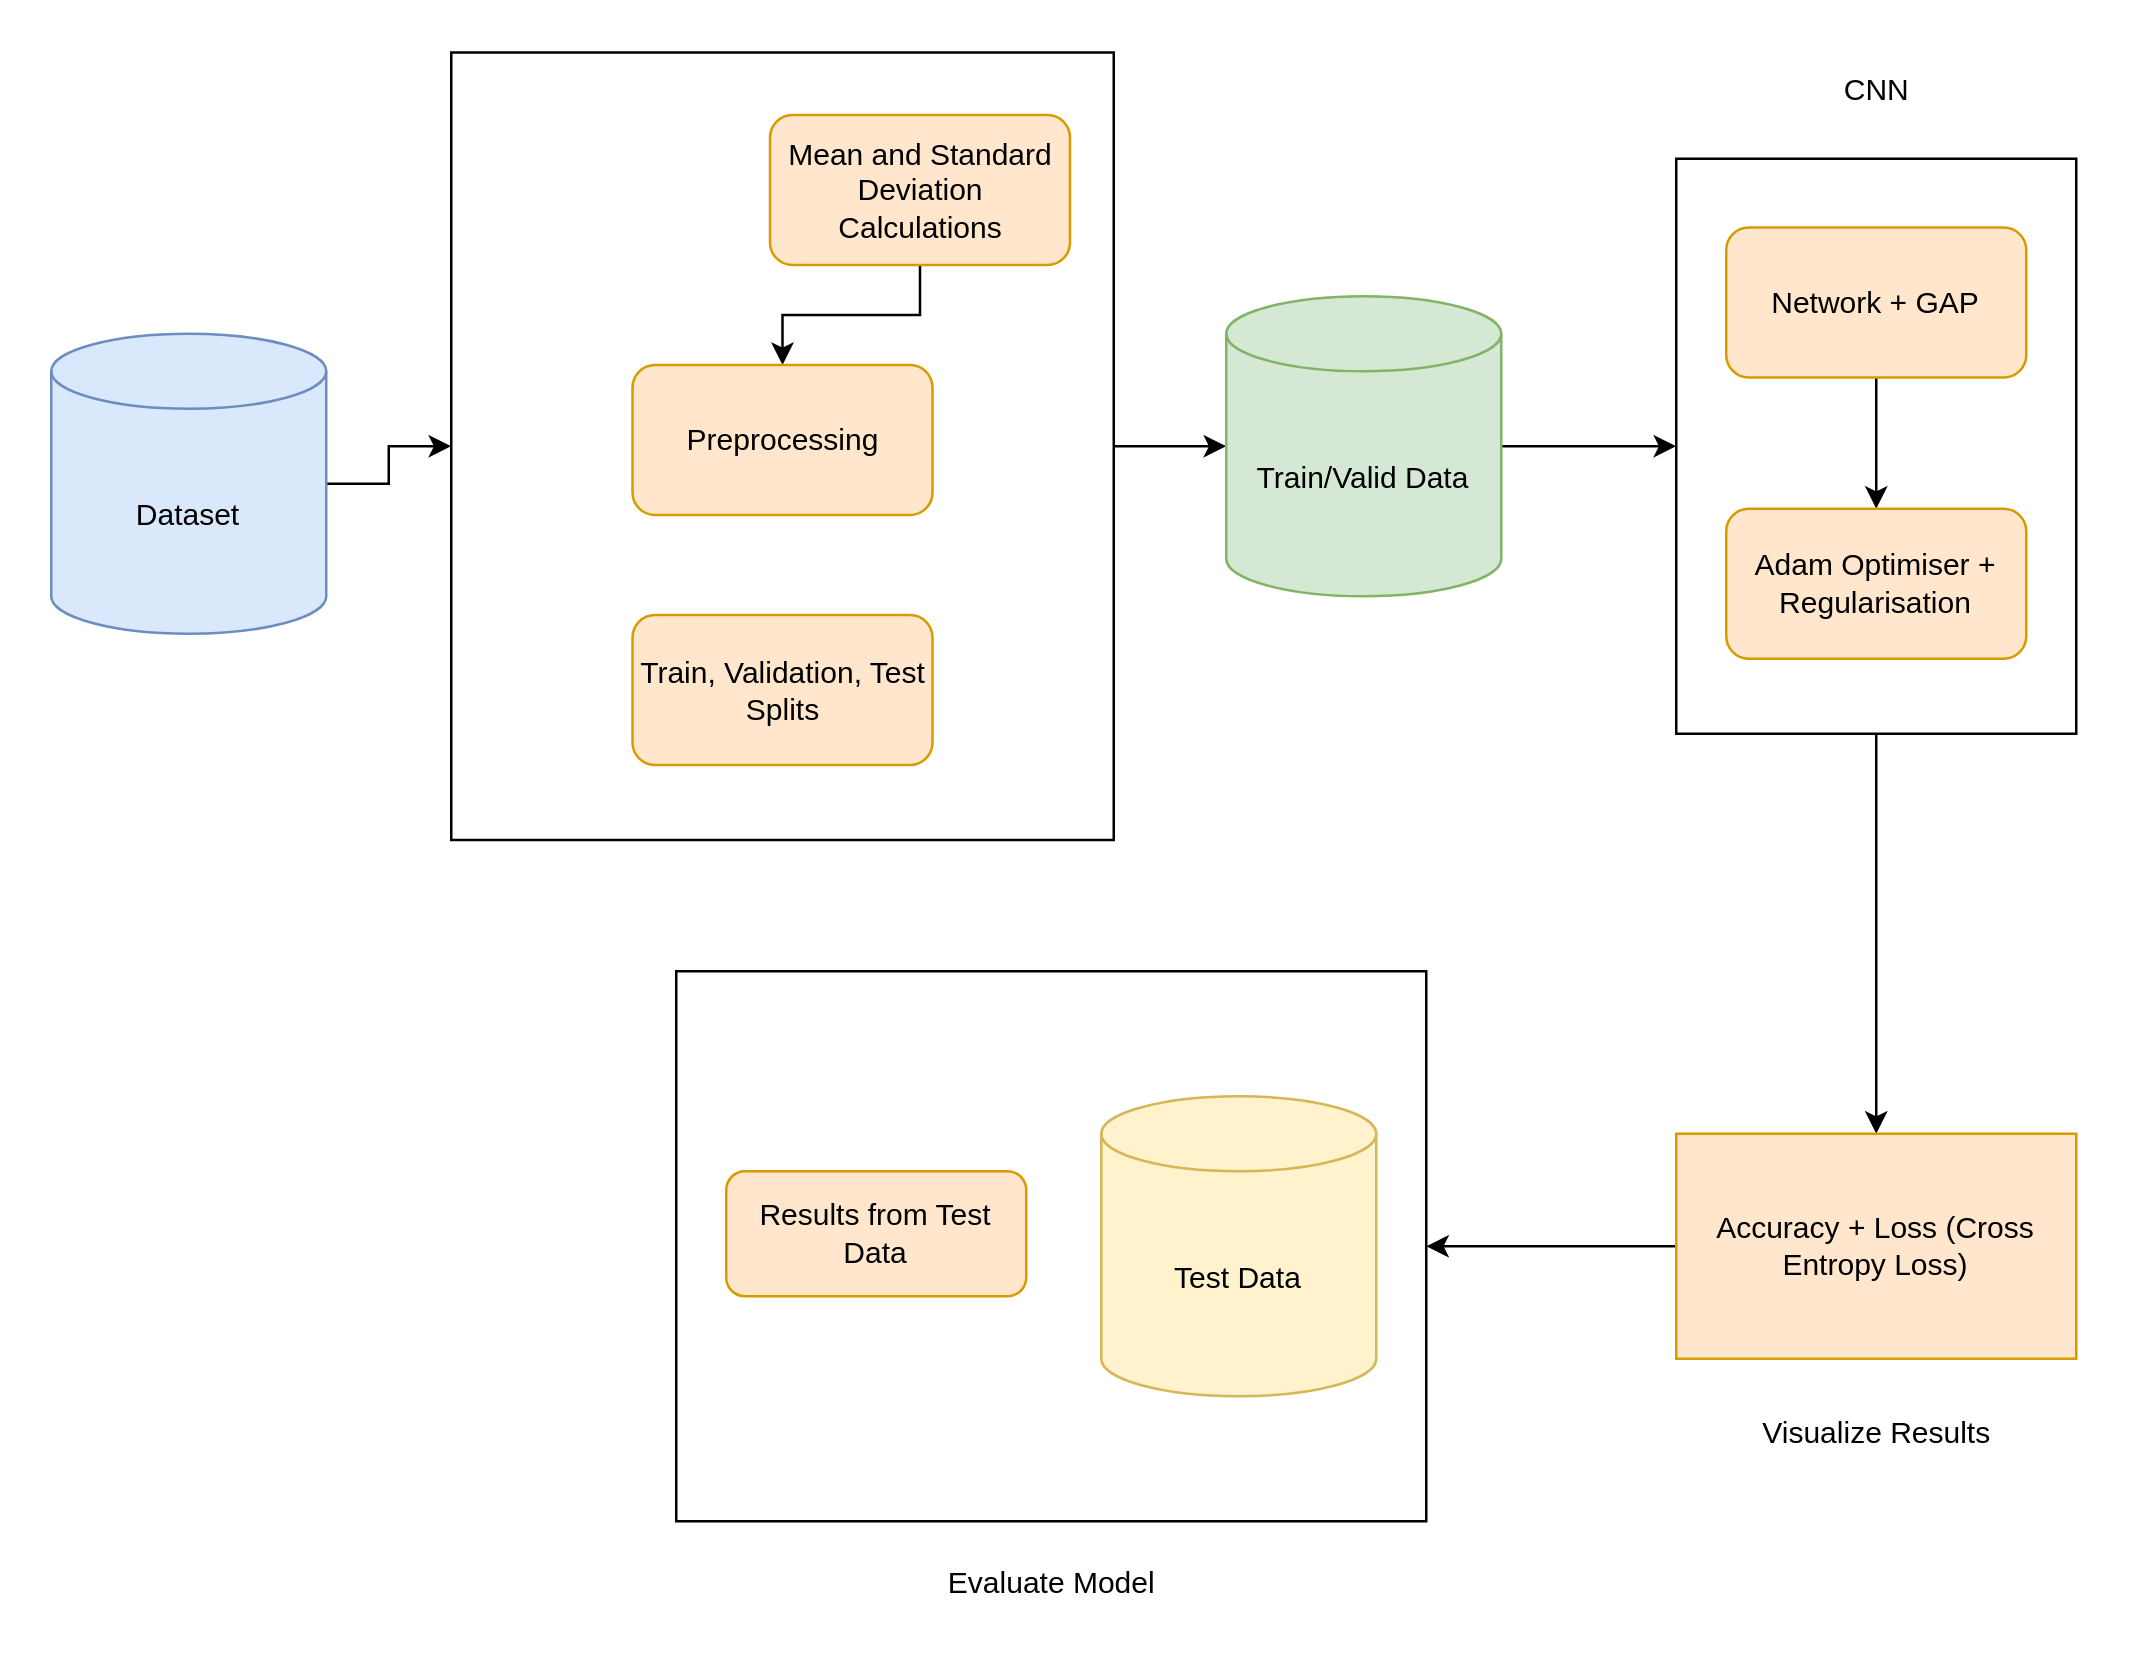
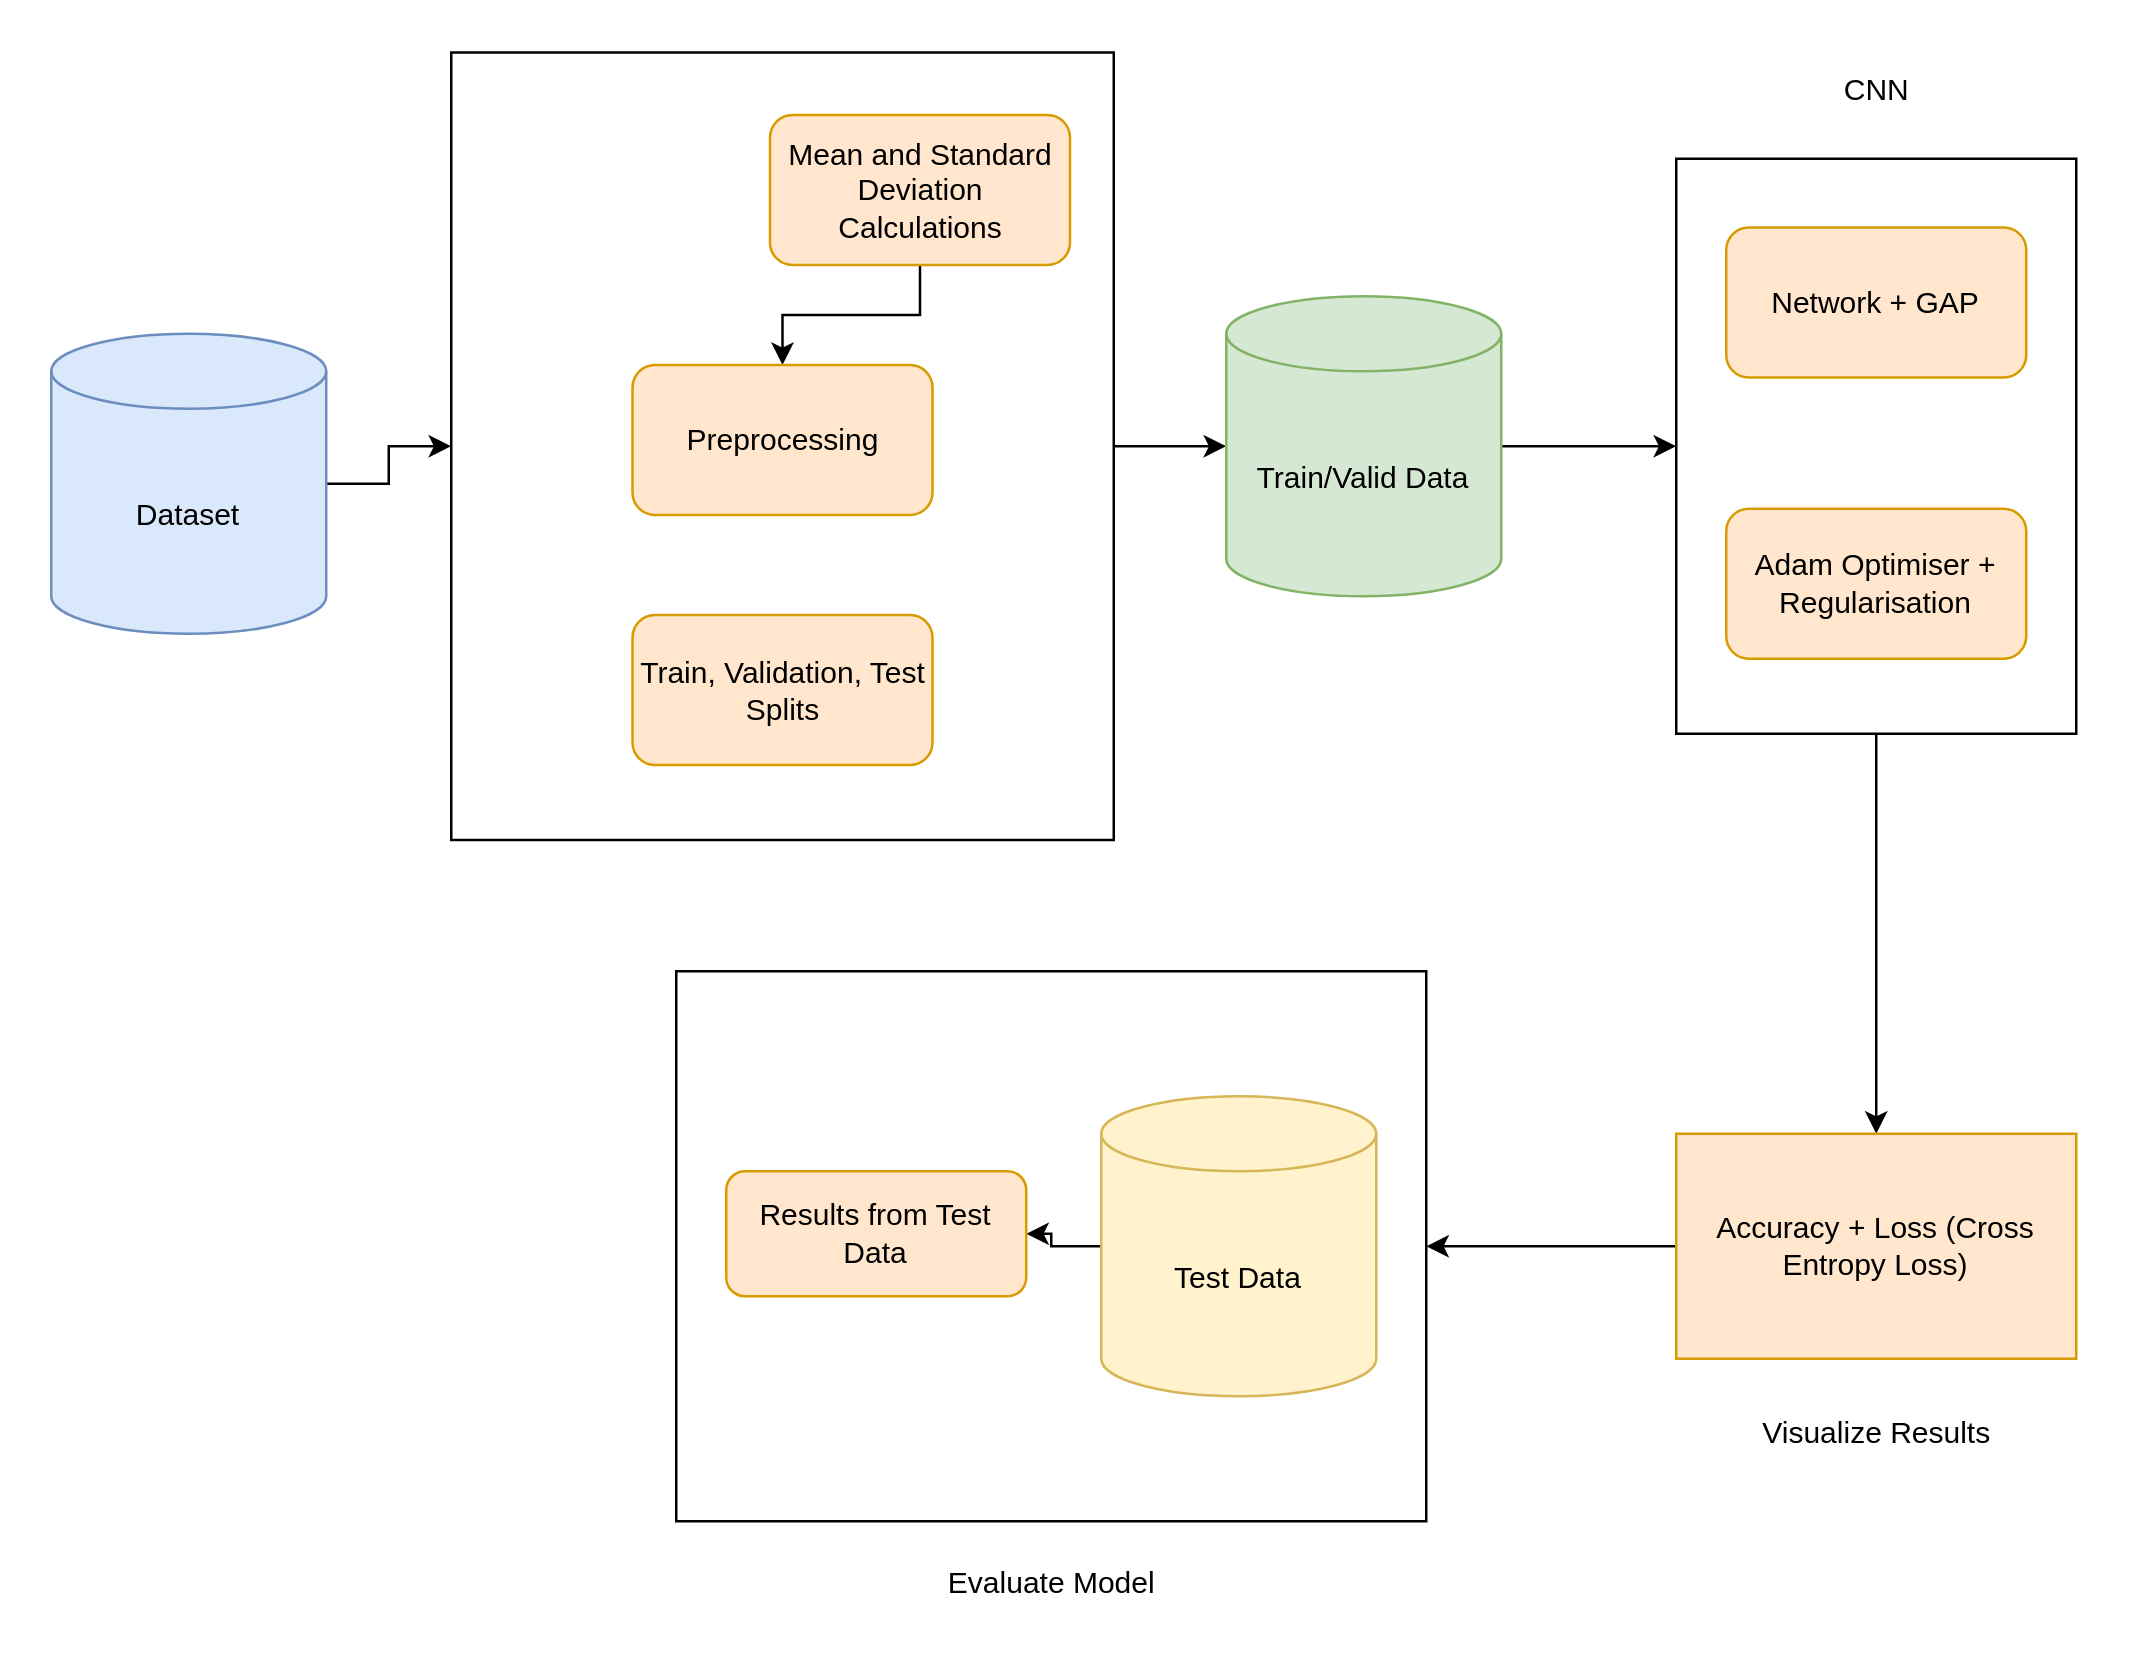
edge "Network + GAP" -> "Adam Optimiser + Regularisation": removed
edge "Test Data" -> "Results from Test Data": added
